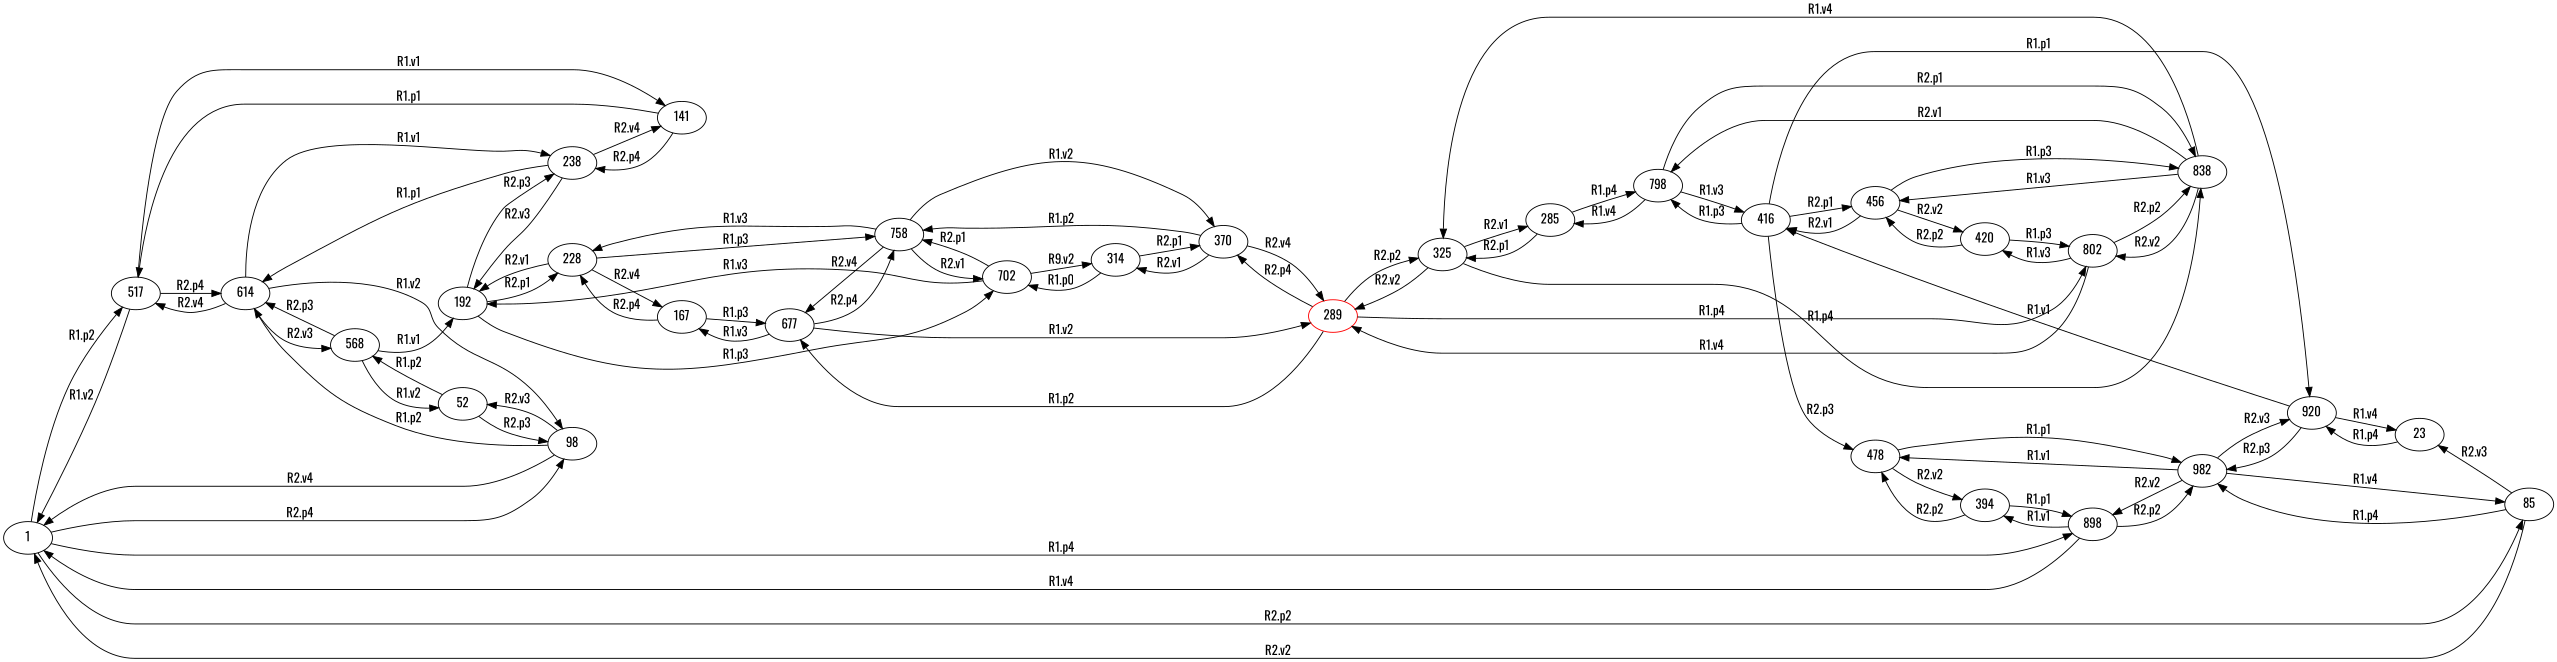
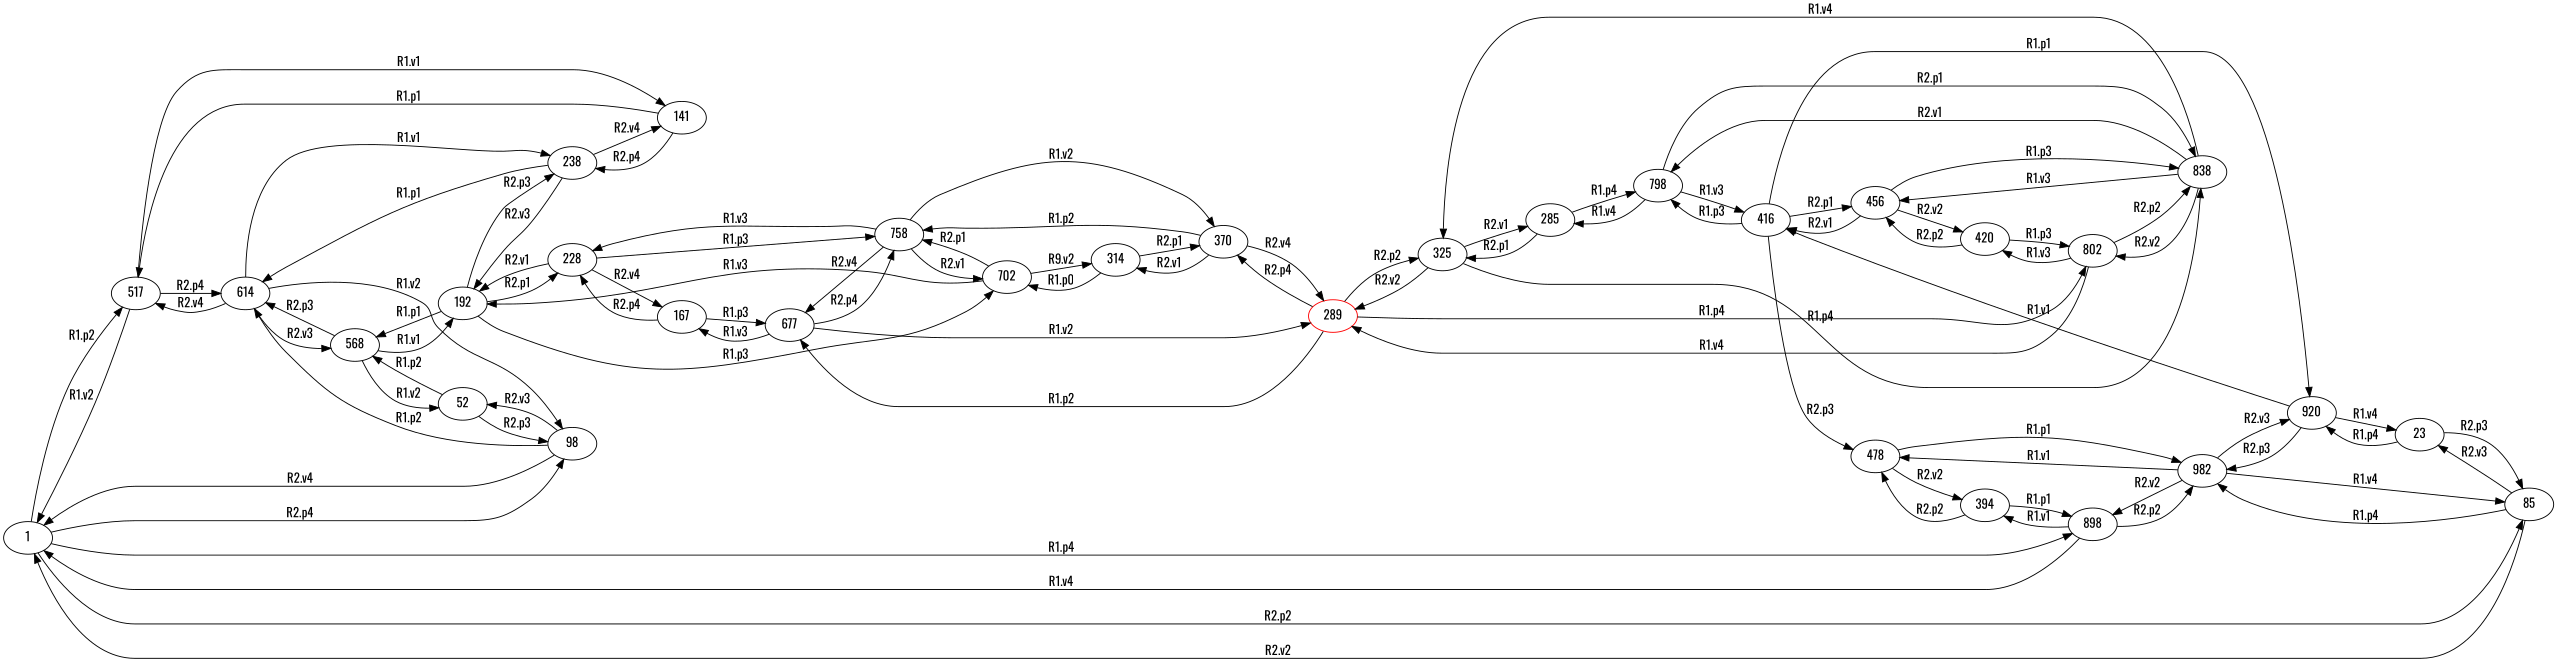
edge "192" -> "568": added, label "R1.p1"
edge "23" -> "85": added, label "R2.p3"
